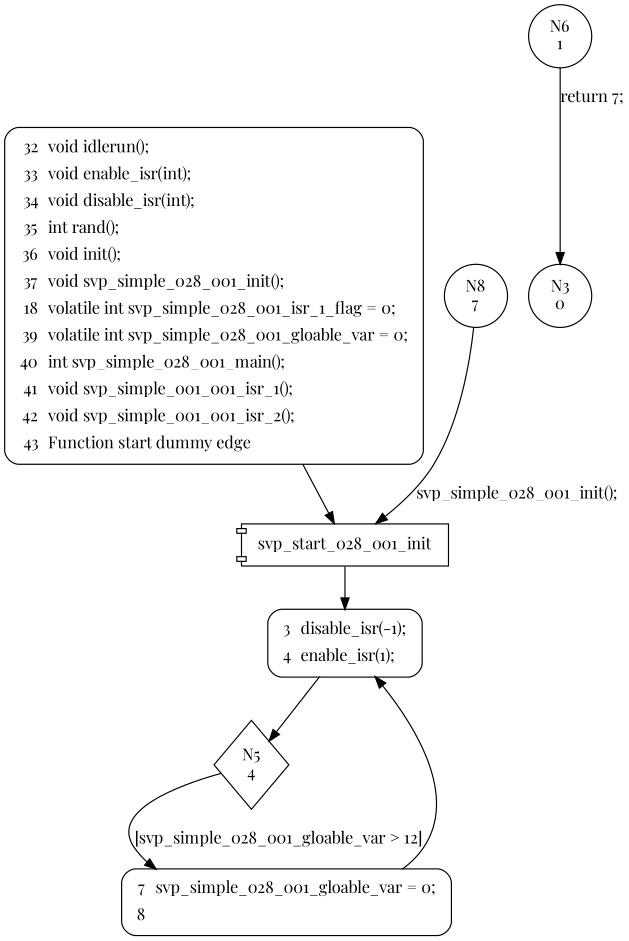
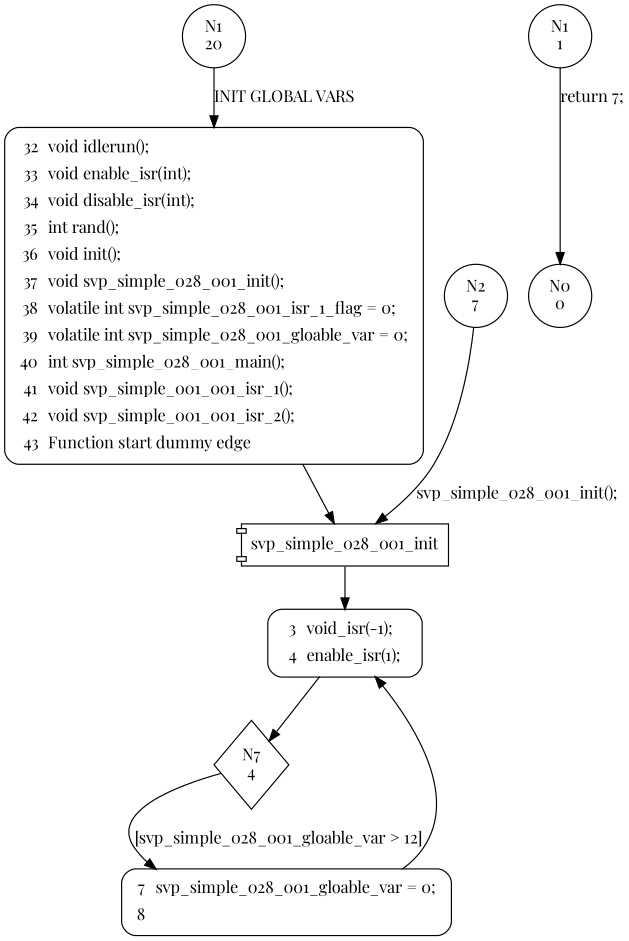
node "N1 20": added
node "N6 1": label "N6 1" -> "N1 1"
node "N8 7": label "N8 7" -> "N2 7"
node "N3 0": label "N3 0" -> "N0 0"
node "32": text "18" -> "38"
node "svp_start_028_001_init": label "svp_start_028_001_init" -> "svp_simple_028_001_init"
node "3": text "disable_isr(-1);" -> "void_isr(-1);"
node "N5 4": label "N5 4" -> "N7 4"
